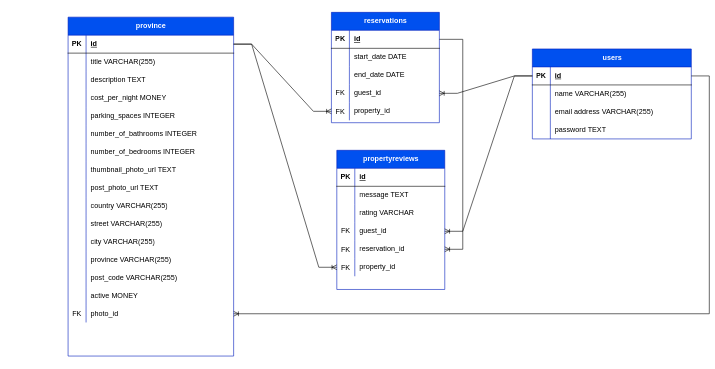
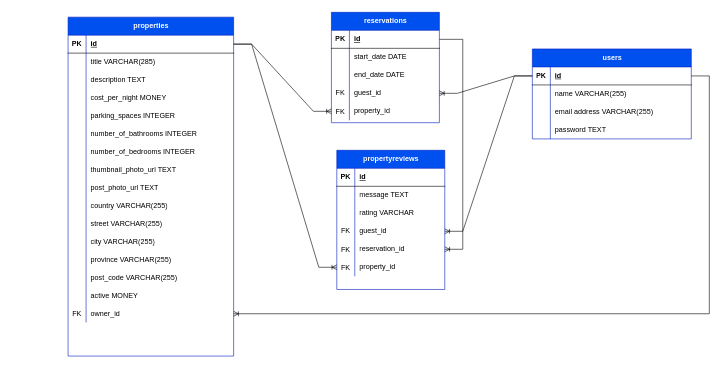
node "province": label "province" -> "properties"
node "title VARCHAR(255)": label "title VARCHAR(255)" -> "title VARCHAR(285)"
node "photo_id": label "photo_id" -> "owner_id"
